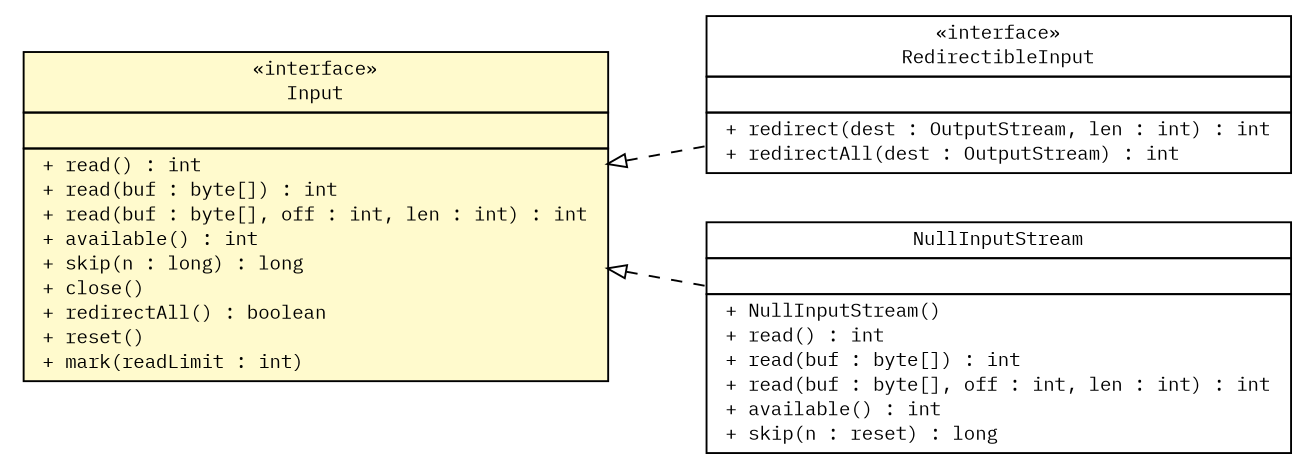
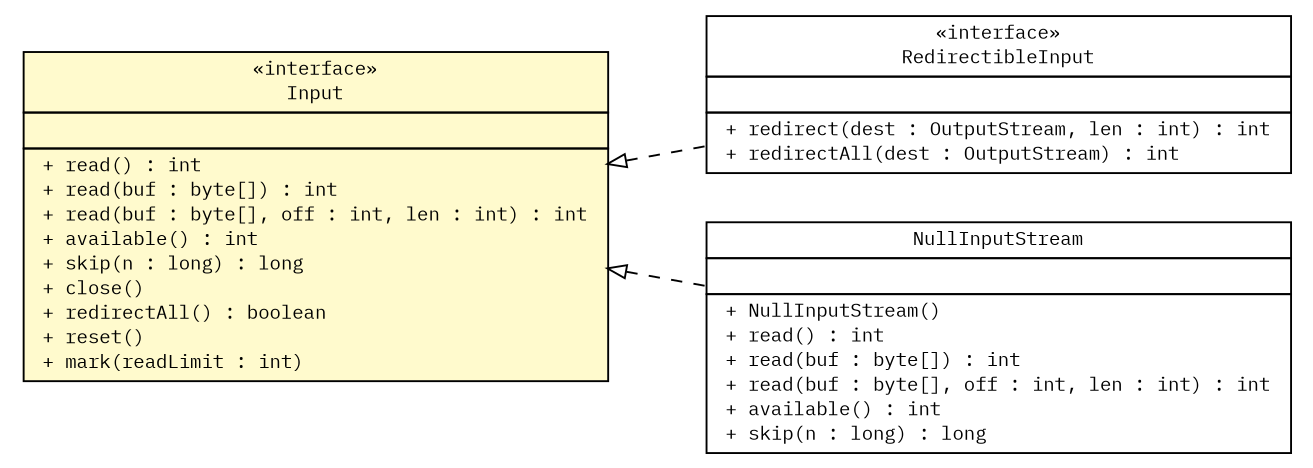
node "NullInputStream": text "+ skip(n : reset) : long" -> "+ skip(n : long) : long"
